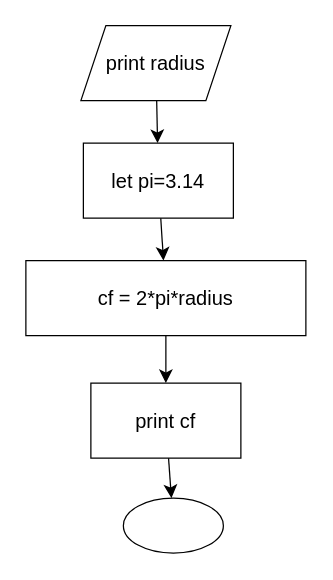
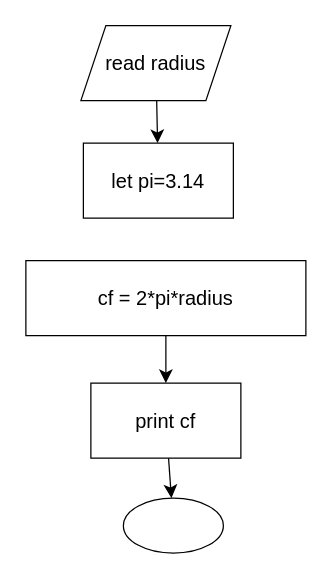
node "print radius": label "print radius" -> "read radius"
edge "let pi=3.14" -> "cf = 2*pi*radius": removed
